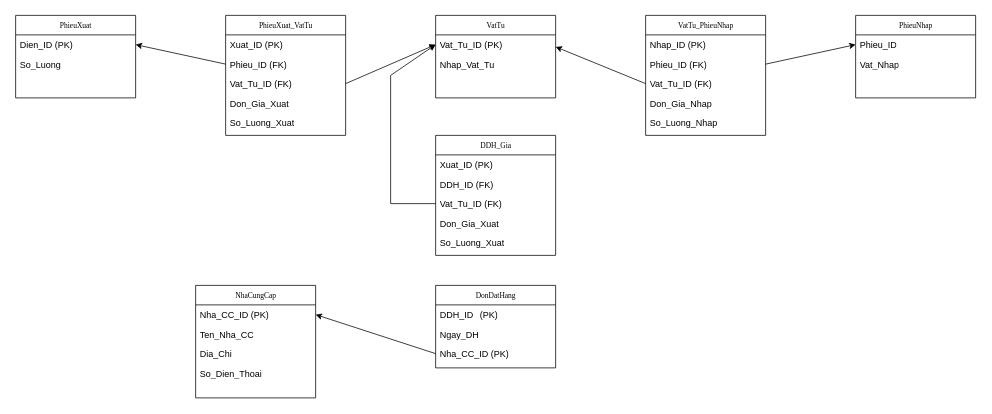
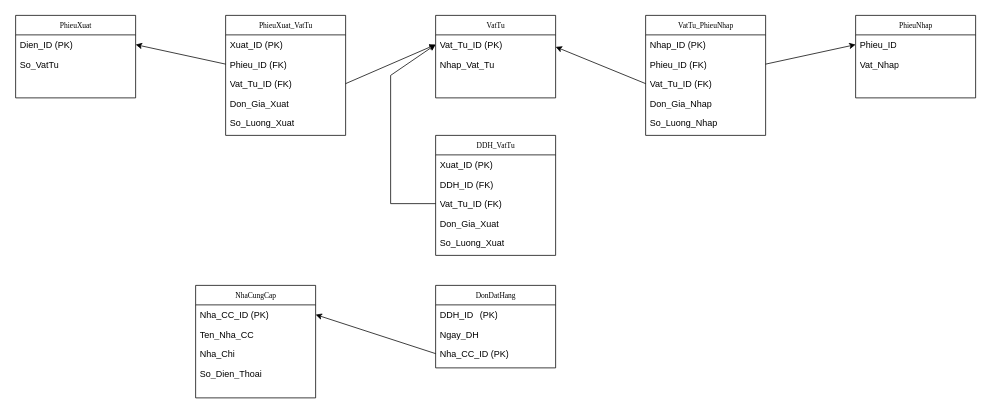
node "So_Luong": label "So_Luong" -> "So_VatTu"
node "DDH_Gia": label "DDH_Gia" -> "DDH_VatTu"
node "Dia_Chi": label "Dia_Chi" -> "Nha_Chi"
